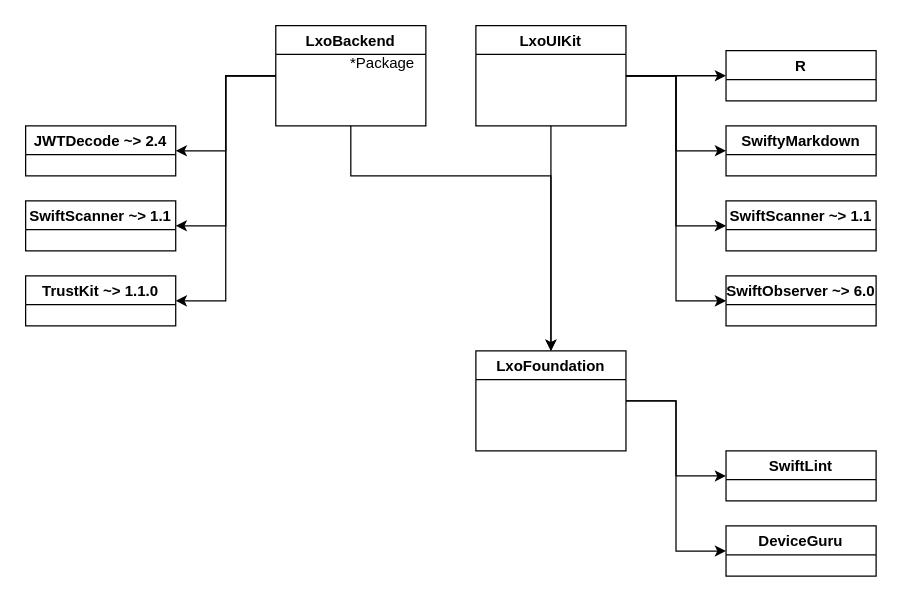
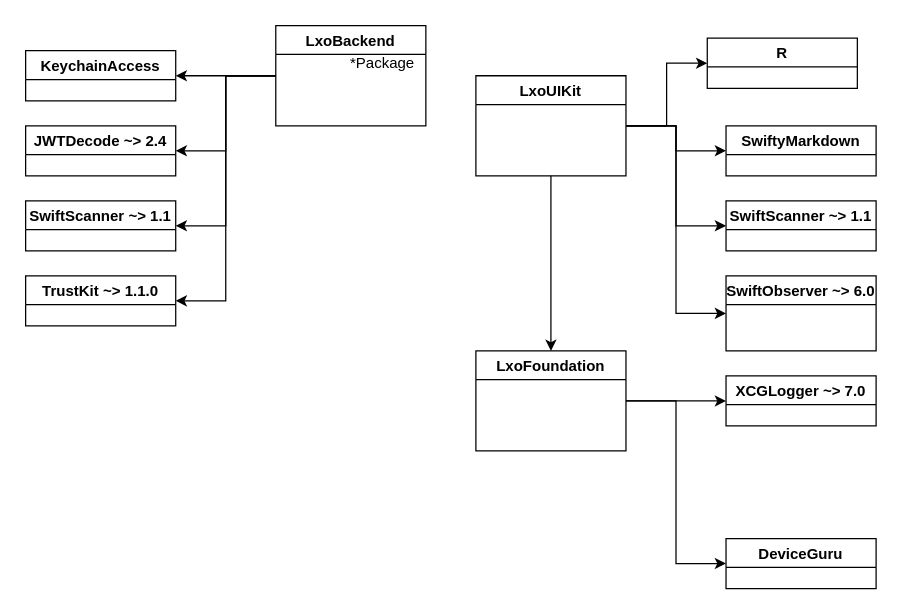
node "KeychainAccess": added
edge "LxoBackend" -> "KeychainAccess": added
node "LxoUIKit": moved (551, 76) -> (551, 126)
node "R": moved (801, 76) -> (782, 63)
edge "LxoBackend" -> "LxoFoundation": removed
node "SwiftObserver ~> 6.0": size 150x50 -> 150x75
edge "LxoFoundation" -> "XCGLogger ~> 7.0": added
node "XCGLogger ~> 7.0": added
edge "LxoFoundation" -> "SwiftLint": removed
node "SwiftLint": removed
node "DeviceGuru": moved (801, 551) -> (801, 563)
